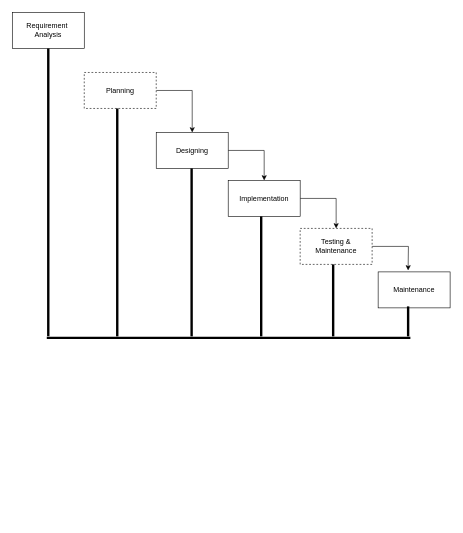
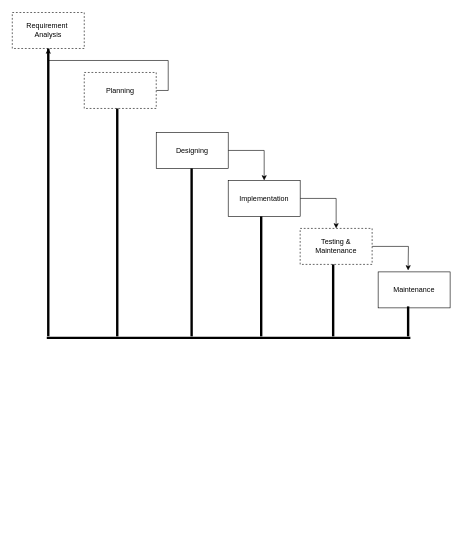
node "Requirement Analysis": style solid -> dashed
edge "Planning" -> "Designing": now "Planning" -> "Requirement Analysis"
